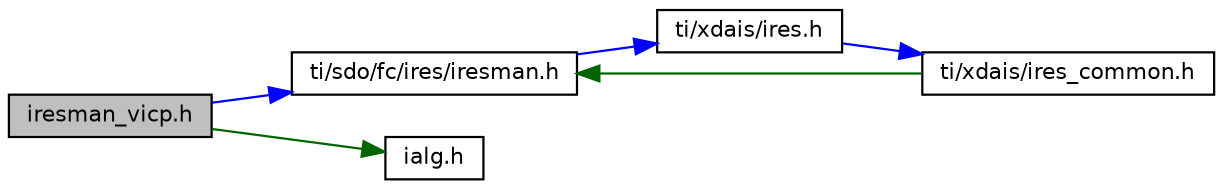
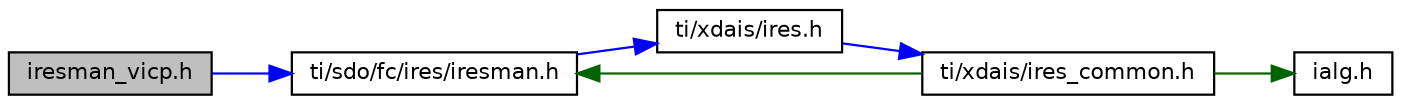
edge "iresman_vicp.h" -> "ialg.h": now "ti/xdais/ires_common.h" -> "ialg.h"
